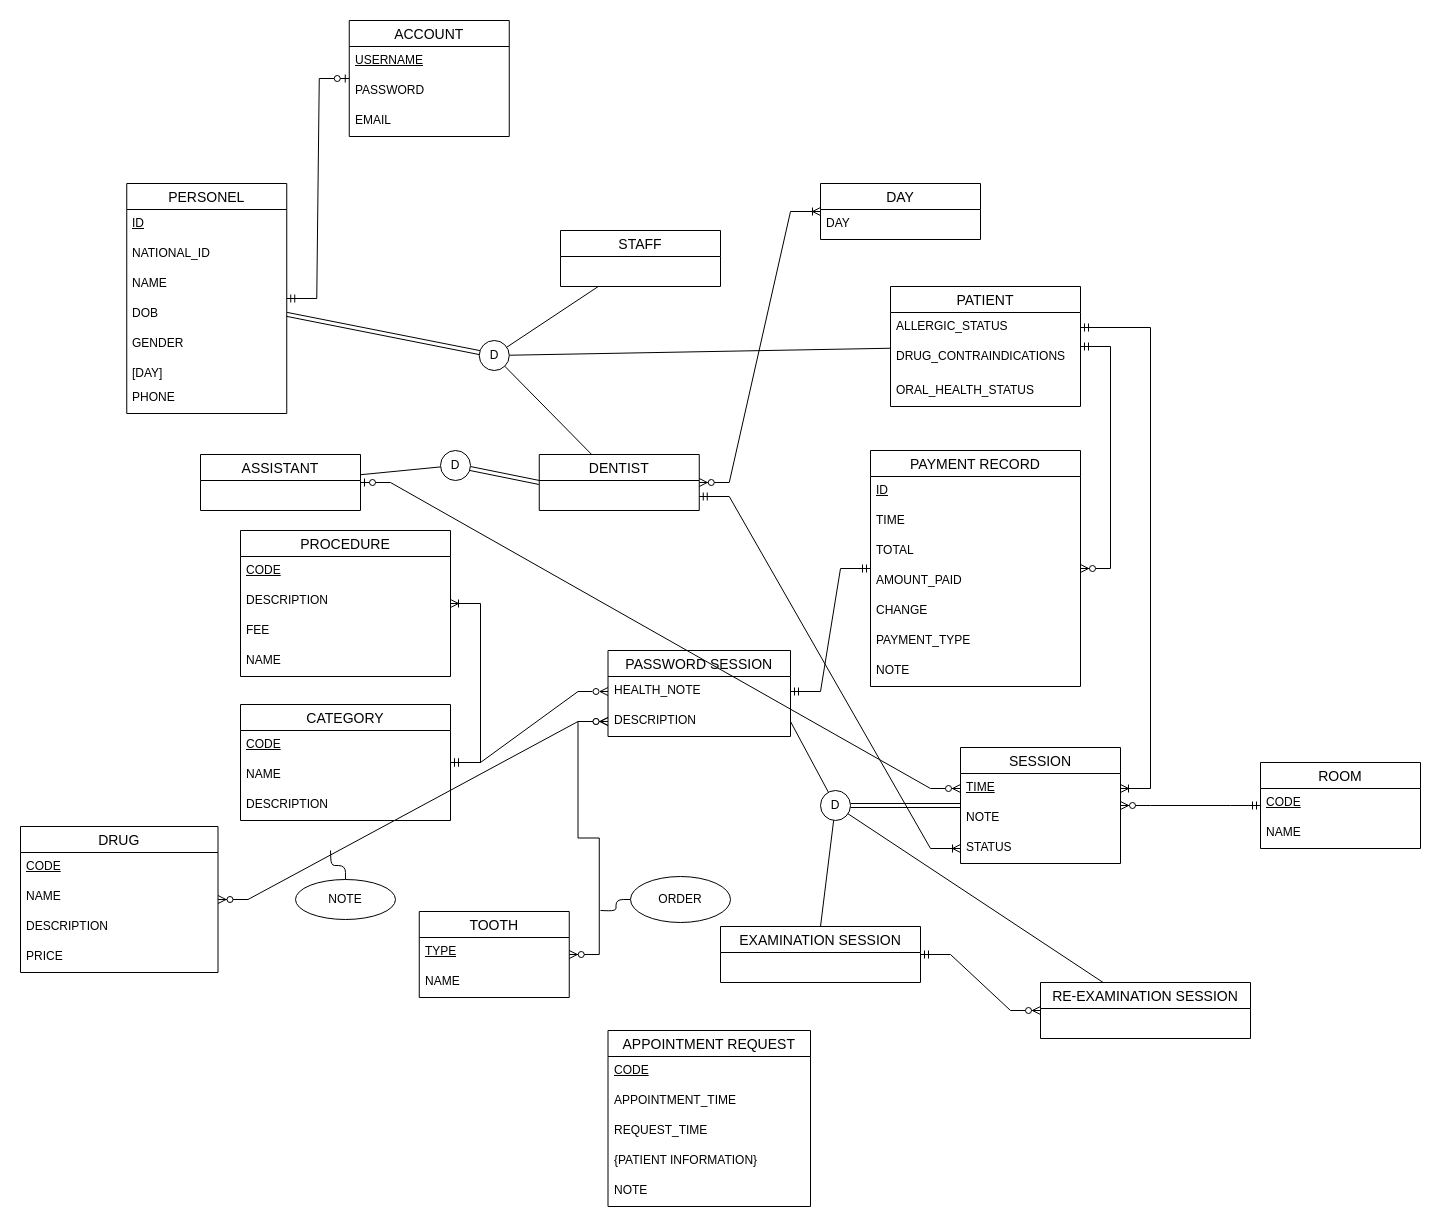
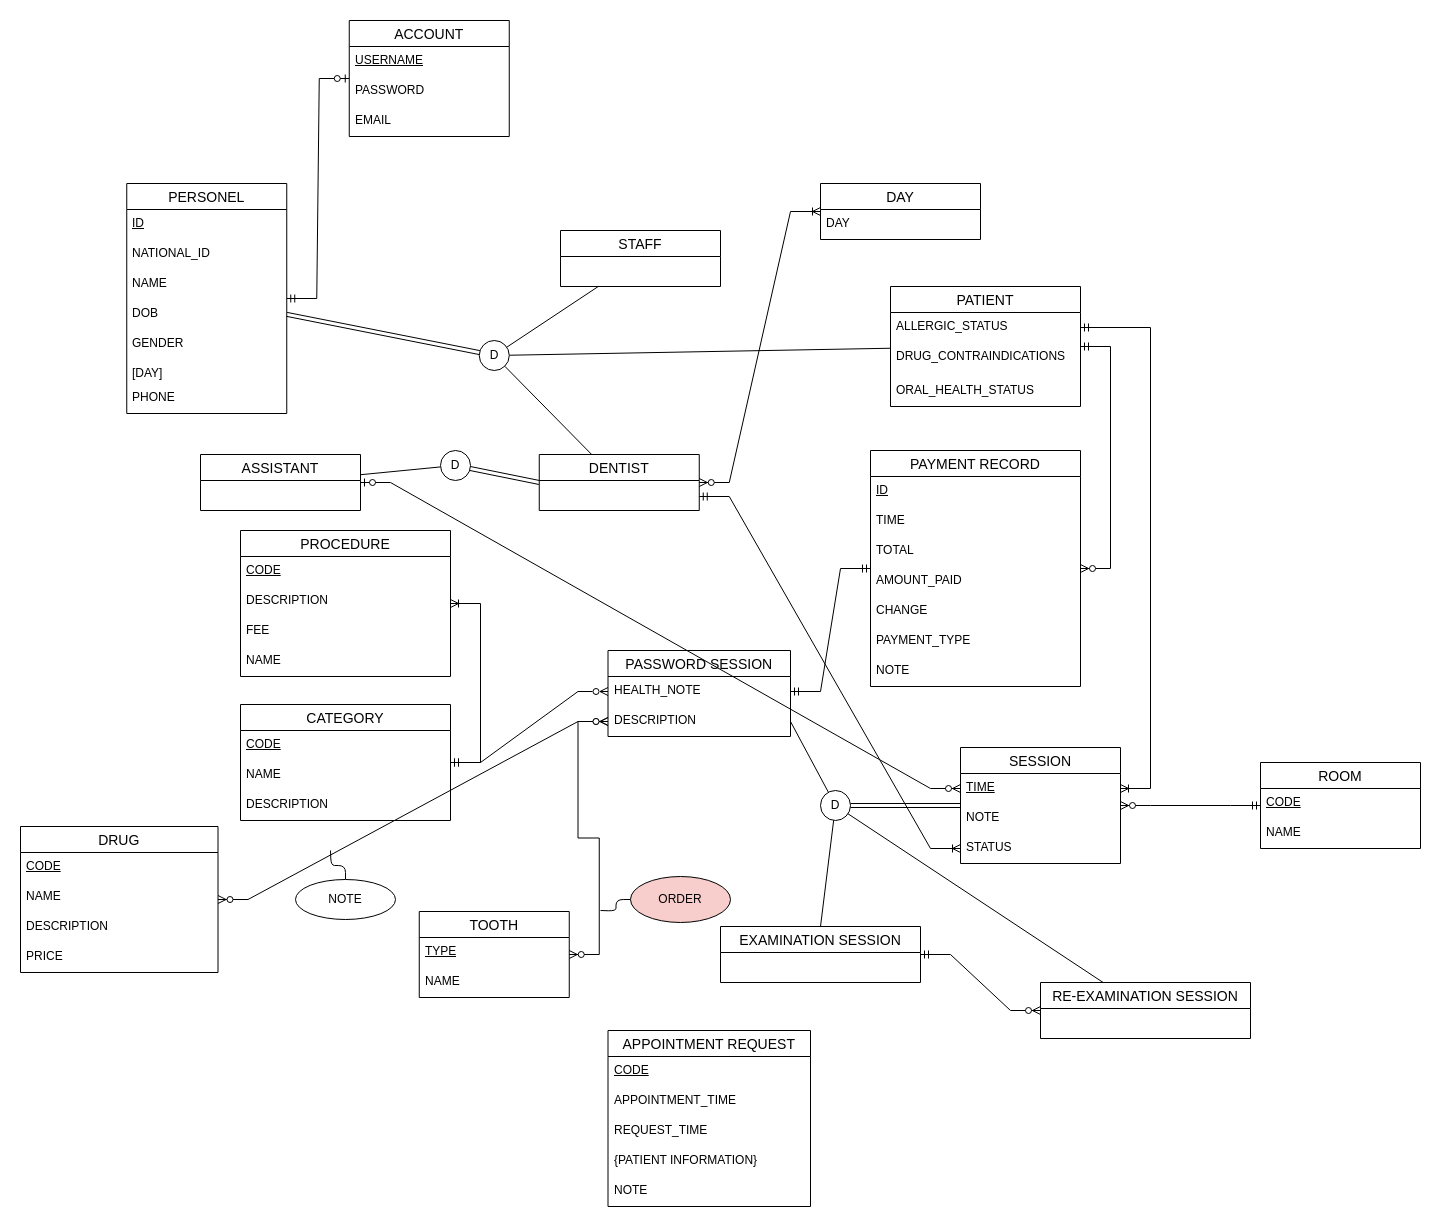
node "ORDER": fillcolor #ffffff -> #f8cecc
